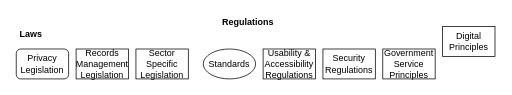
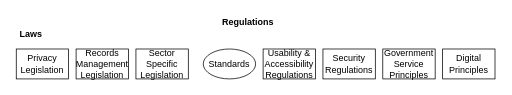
node "Digital Principles": moved (469, 42) -> (469, 64)
node "Privacy Legislation": shape rounded rectangle -> rectangle
